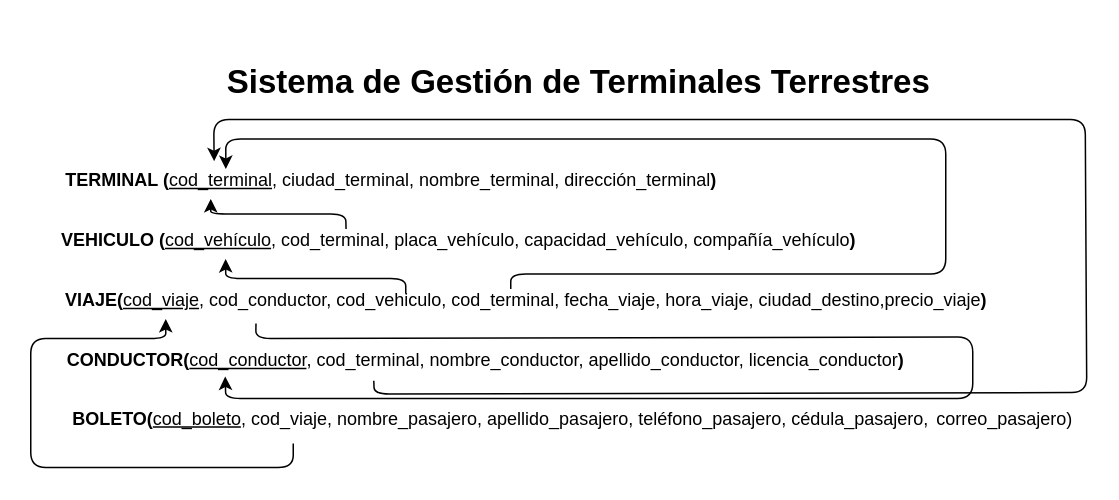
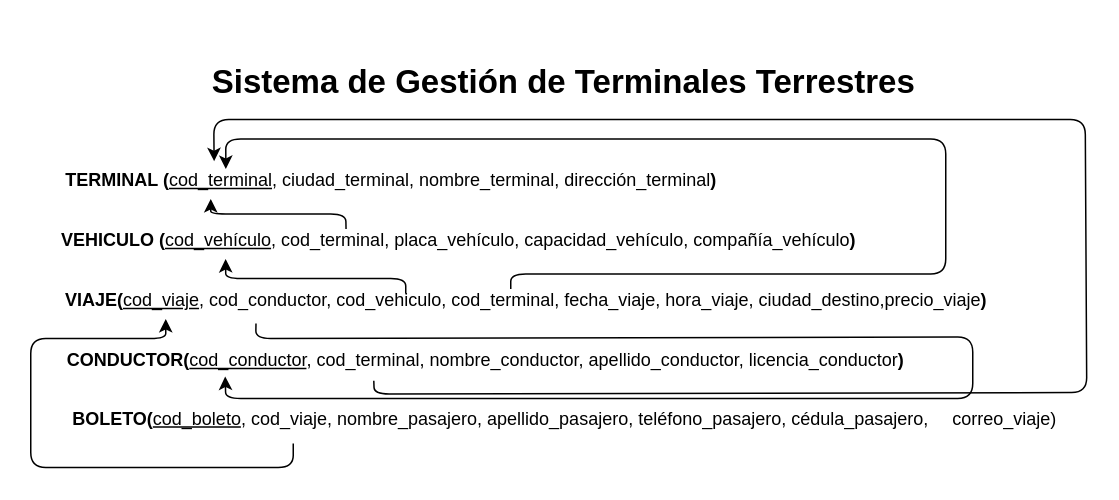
node "Sistema de Gestión de Terminales Terrestres": moved (578, 83) -> (563, 83)
node "correo_pasajero)": label "correo_pasajero)" -> "correo_viaje)"
